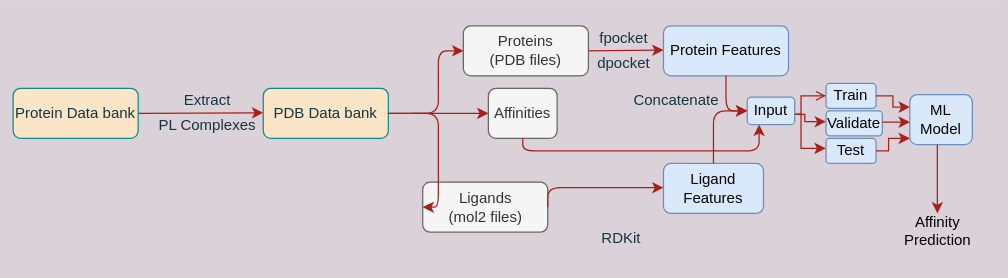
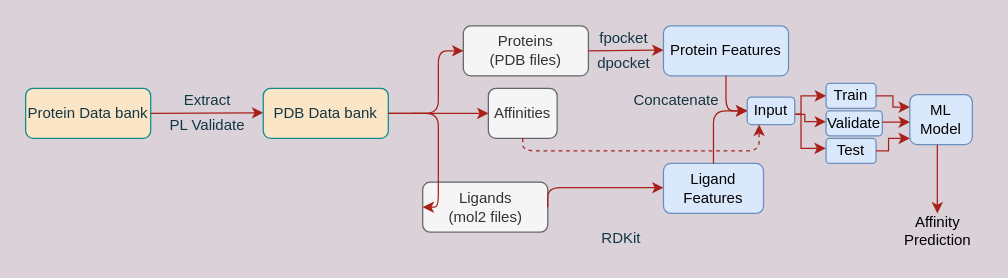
edge "Input" -> "Train": arrowhead open -> classic
node "Protein Data bank": moved (76, 113) -> (88, 113)
node "PL Complexes": label "PL Complexes" -> "PL Validate"
edge "Affinities" -> "Input": style solid -> dashed
